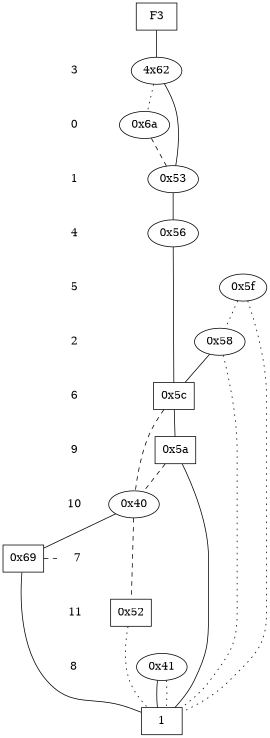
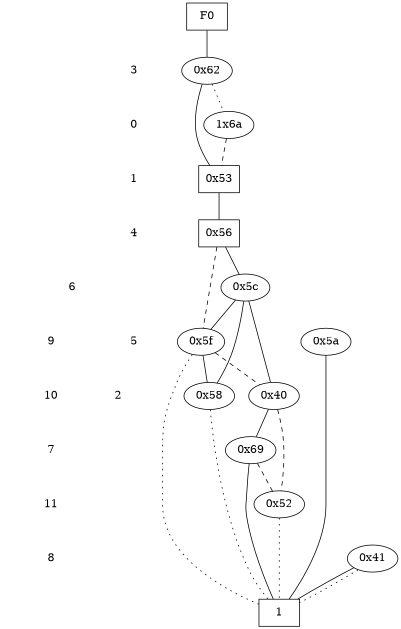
node "F3": label "F3" -> "F0"
node "4x62": label "4x62" -> "0x62"
node "0x6a": label "0x6a" -> "1x6a"
node "0x53": shape ellipse -> box
node "0x56": shape ellipse -> box
edge "0x56" -- "0x5f": added
edge "0x5f" -- "0x58": style dotted -> solid
node "0x5c": shape box -> ellipse
edge "0x5c" -- "0x5a": now "0x5c" -- "0x5f"
edge "0x5c" -- "0x40": style dashed -> solid
node "0x5a": shape box -> ellipse
edge "0x5a" -- "0x40": now "0x5f" -- "0x40"
node "0x69": shape box -> ellipse
edge "0x69" -- "7": now "0x69" -- "0x52"
node "0x52": shape box -> ellipse
